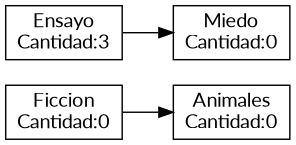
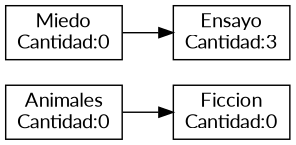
edge "Ensayo Cantidad:3" -> "Miedo Cantidad:0": reversed
edge "Ficcion Cantidad:0" -> "Animales Cantidad:0": reversed
